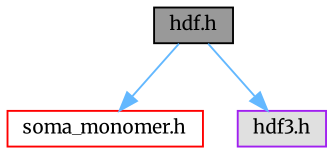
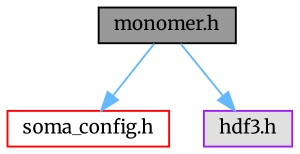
node "hdf.h": label "hdf.h" -> "monomer.h"
node "soma_monomer.h": label "soma_monomer.h" -> "soma_config.h"
